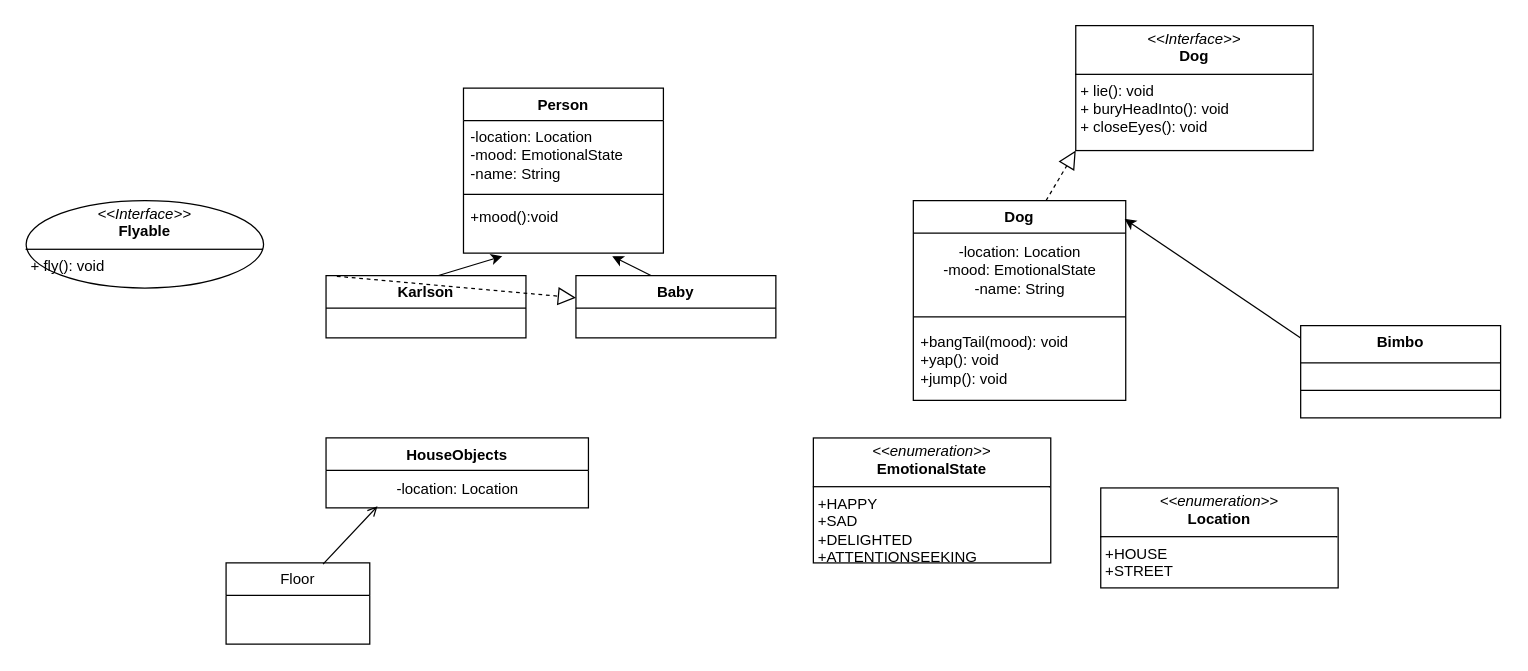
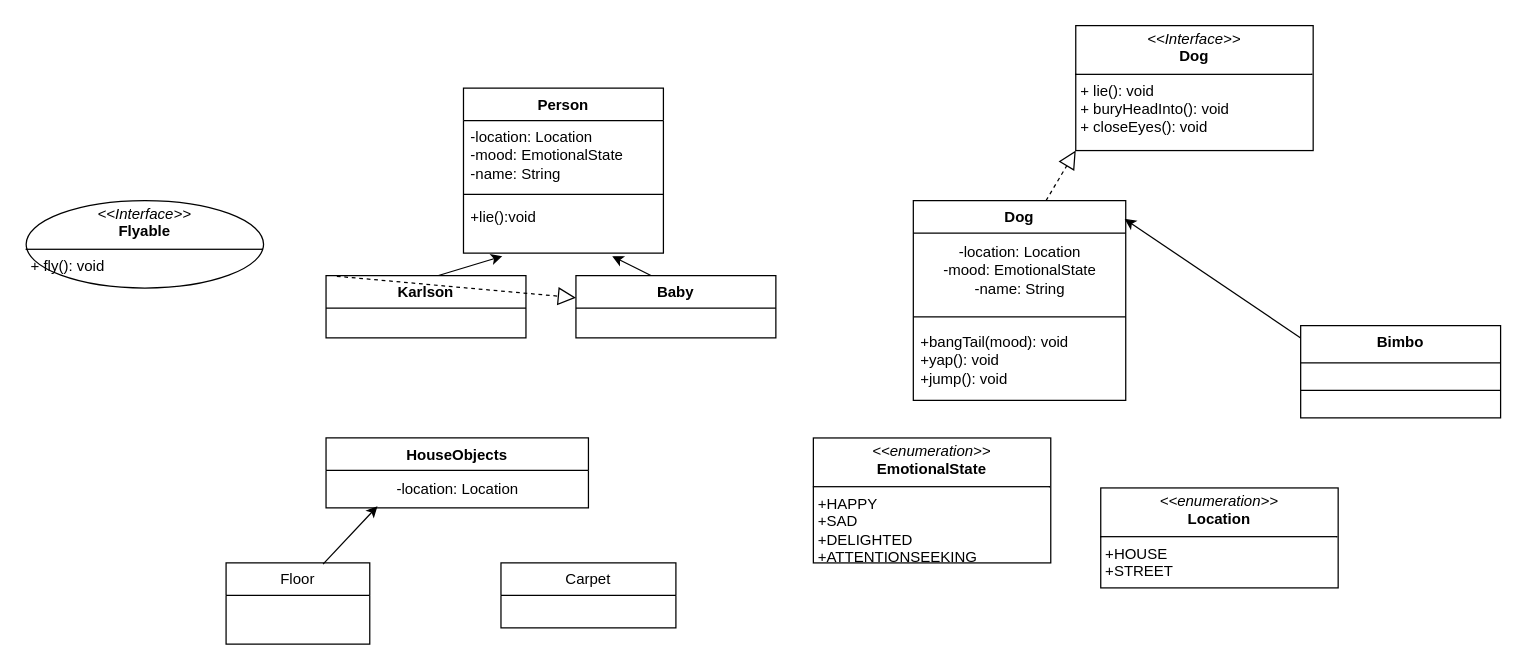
node "+mood():void": label "+mood():void" -> "+lie():void"
edge "Floor" -> "-location: Location": arrowhead open -> classic
node "Carpet": added
